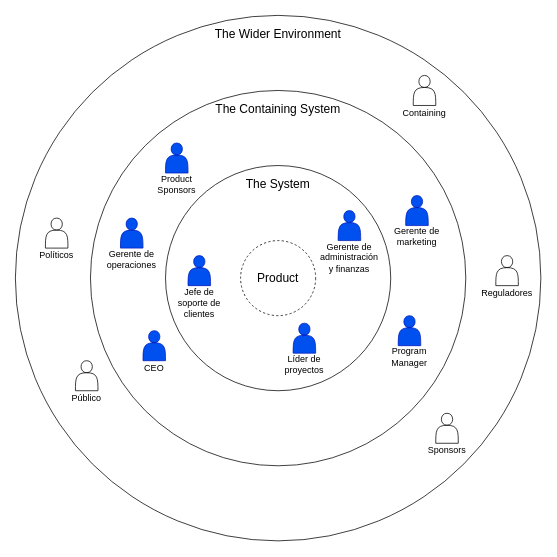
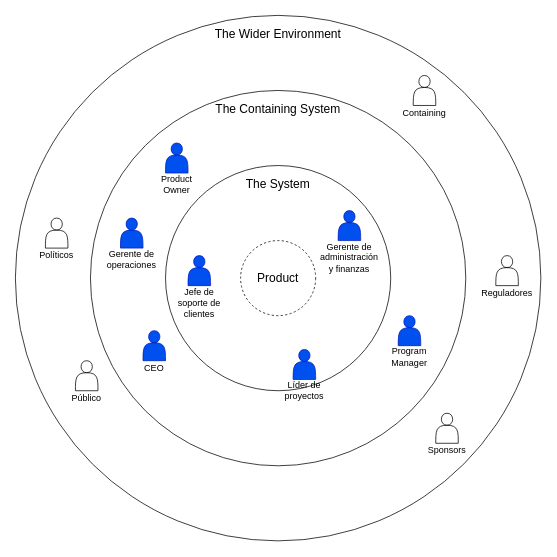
node "Product Sponsors": label "Product Sponsors" -> "Product Owner"
node "Gerente de marketing": removed
node "Líder de proyectos": moved (304, 338) -> (304, 364)
